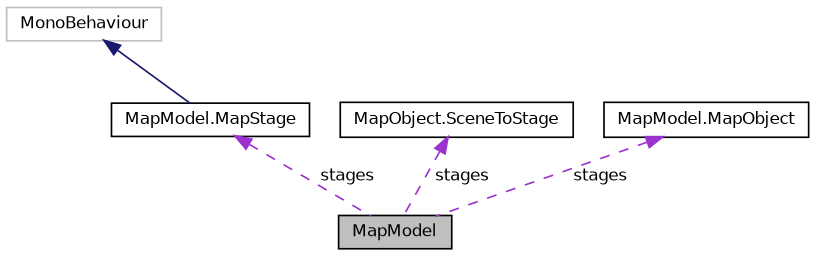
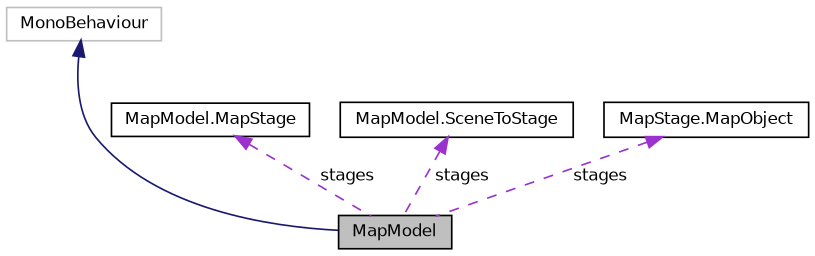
edge "MapModel.MapStage" -> "MonoBehaviour": now "MapModel" -> "MonoBehaviour"
node "MapObject.SceneToStage": label "MapObject.SceneToStage" -> "MapModel.SceneToStage"
node "MapModel.MapObject": label "MapModel.MapObject" -> "MapStage.MapObject"
